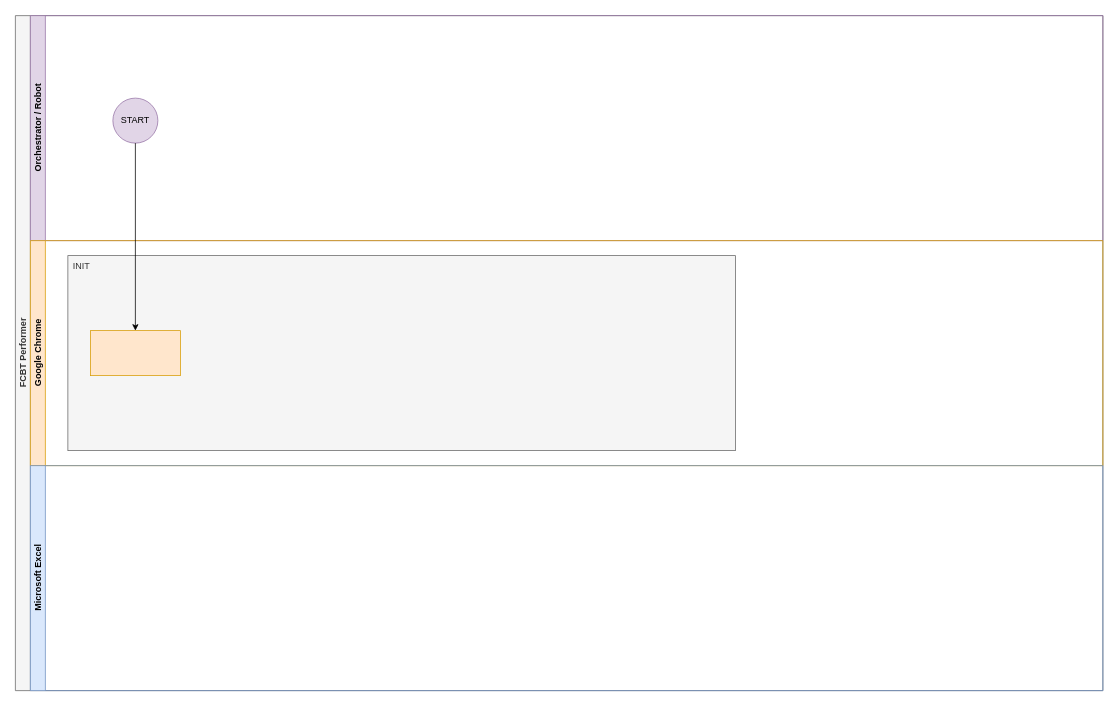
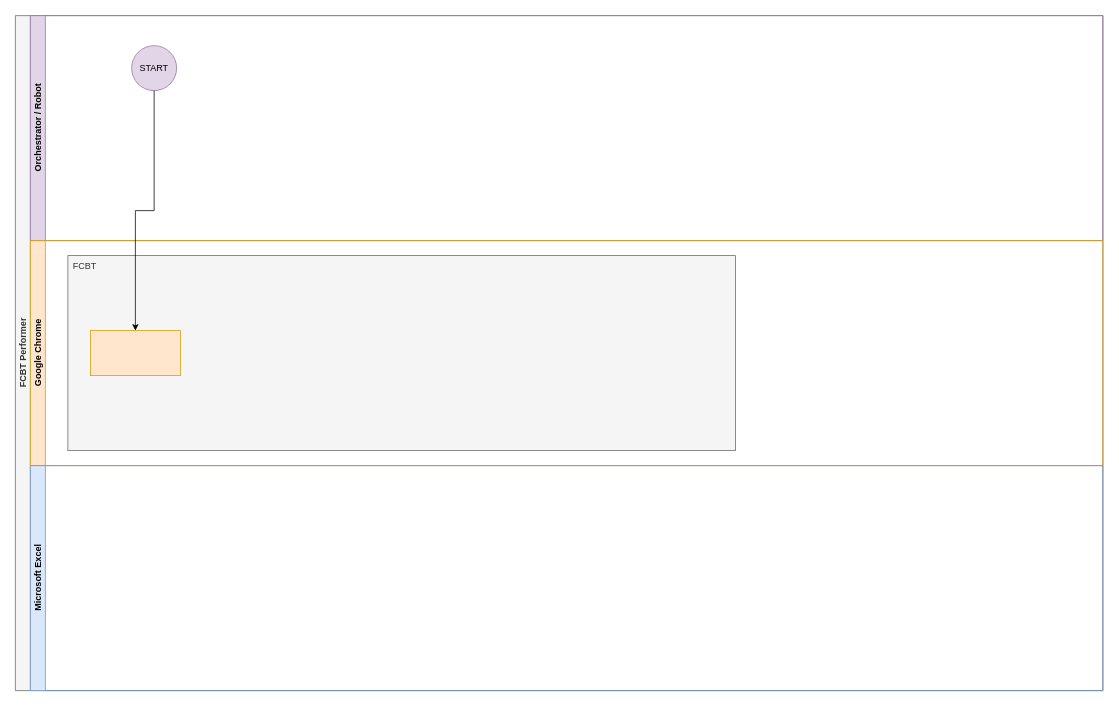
node "START": moved (135, 120) -> (154, 68)
node "INIT": label "INIT" -> "FCBT"
